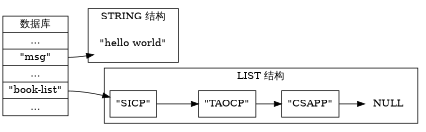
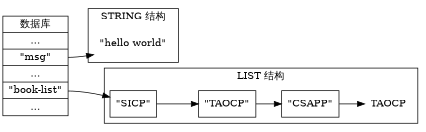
node "NULL": label "NULL" -> "TAOCP"
